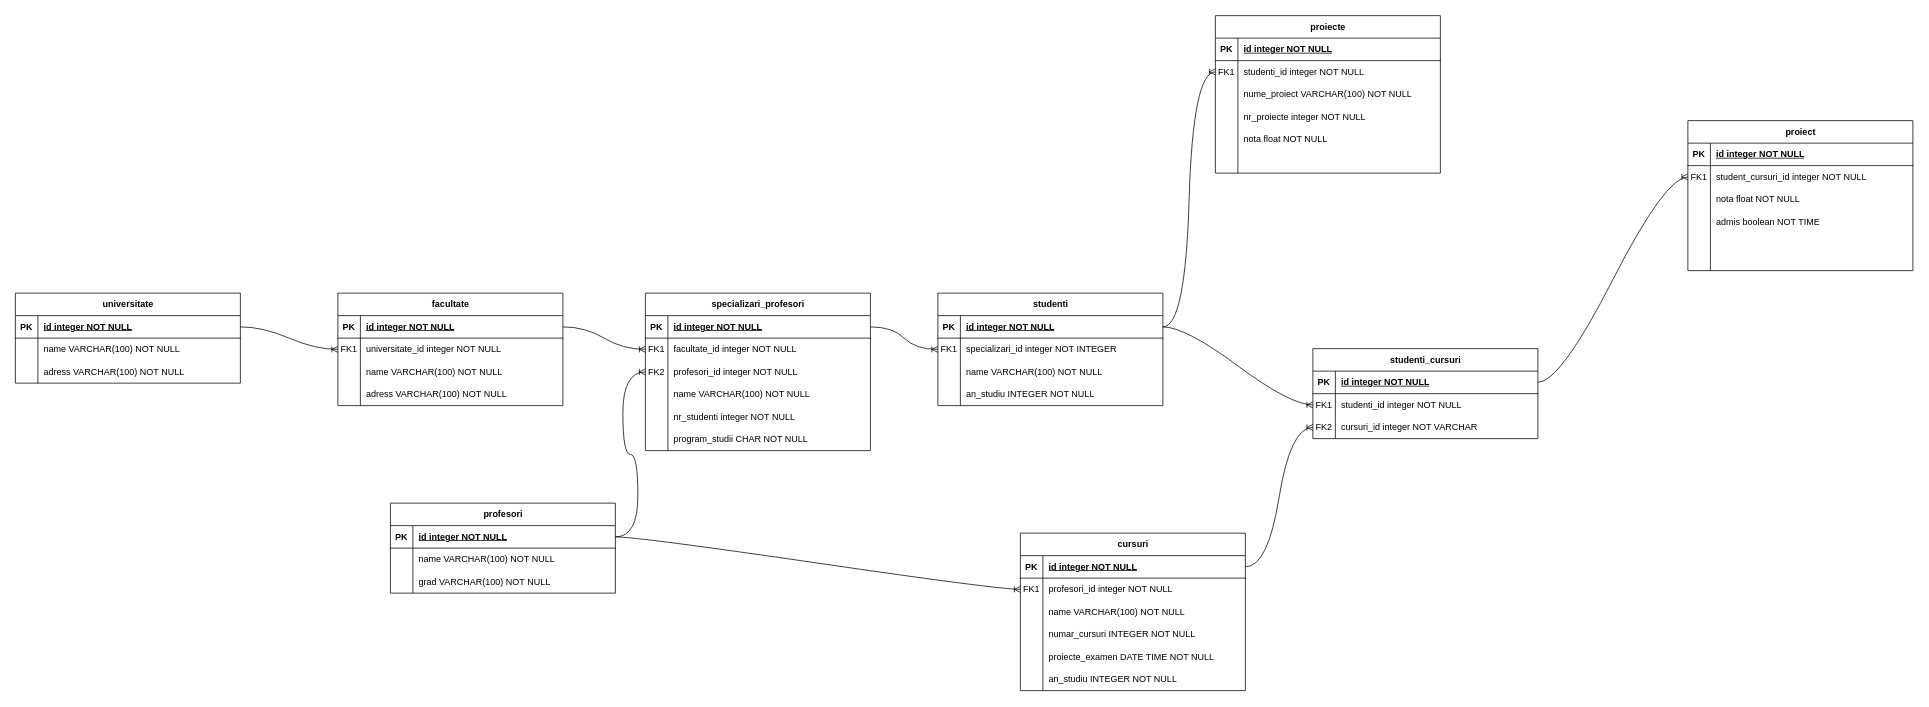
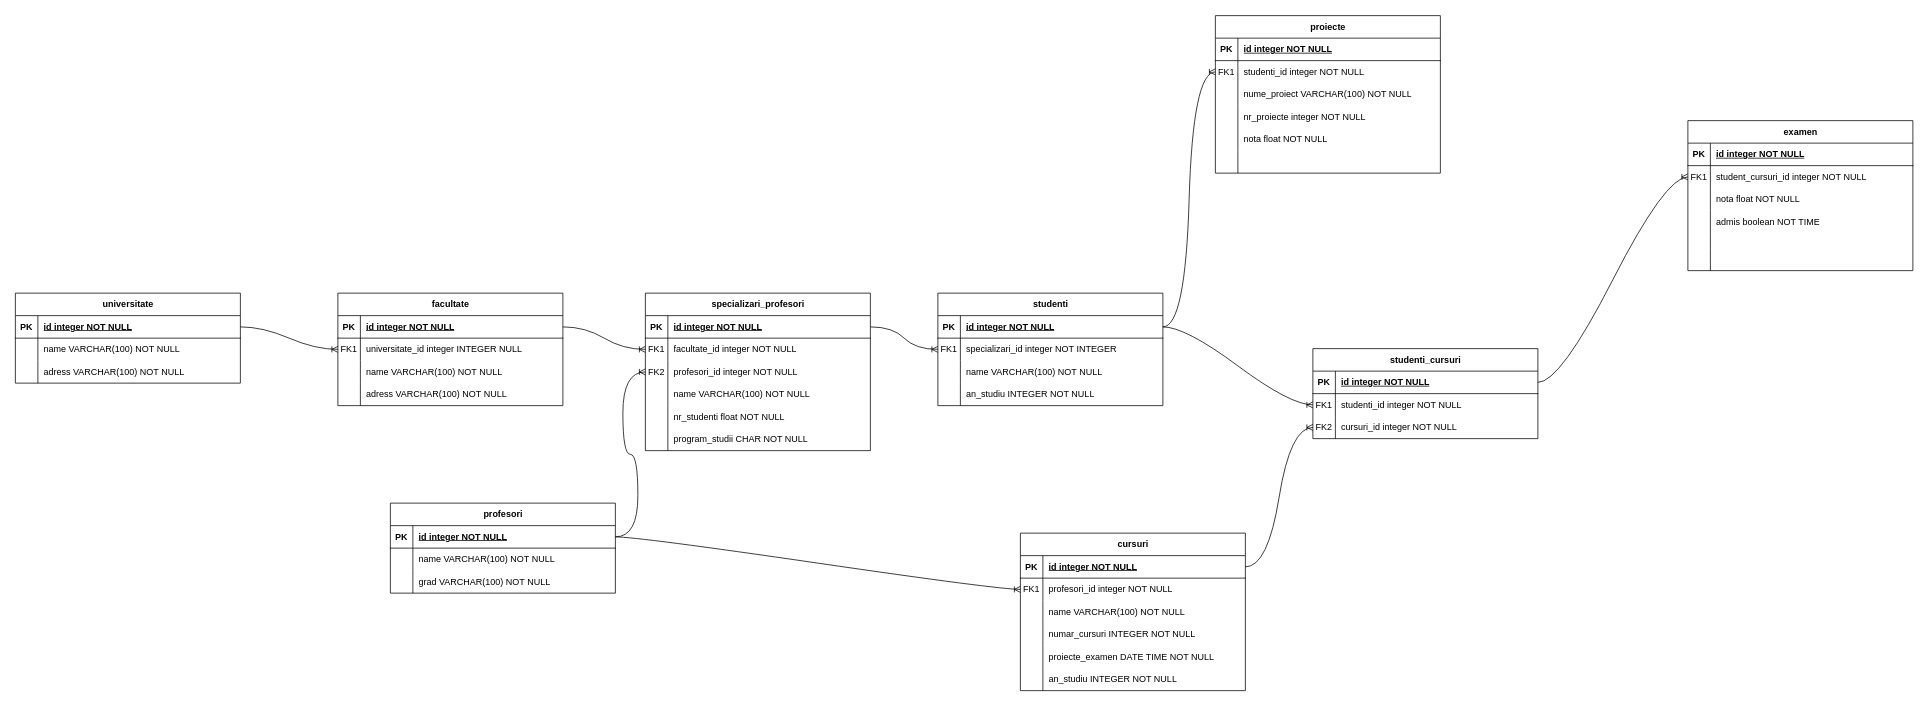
node "proiect": label "proiect" -> "examen"
node "universitate_id integer NOT NULL": label "universitate_id integer NOT NULL" -> "universitate_id integer INTEGER NULL"
node "nr_studenti integer NOT NULL": label "nr_studenti integer NOT NULL" -> "nr_studenti float NOT NULL"
node "cursuri_id integer NOT VARCHAR": label "cursuri_id integer NOT VARCHAR" -> "cursuri_id integer NOT NULL"
